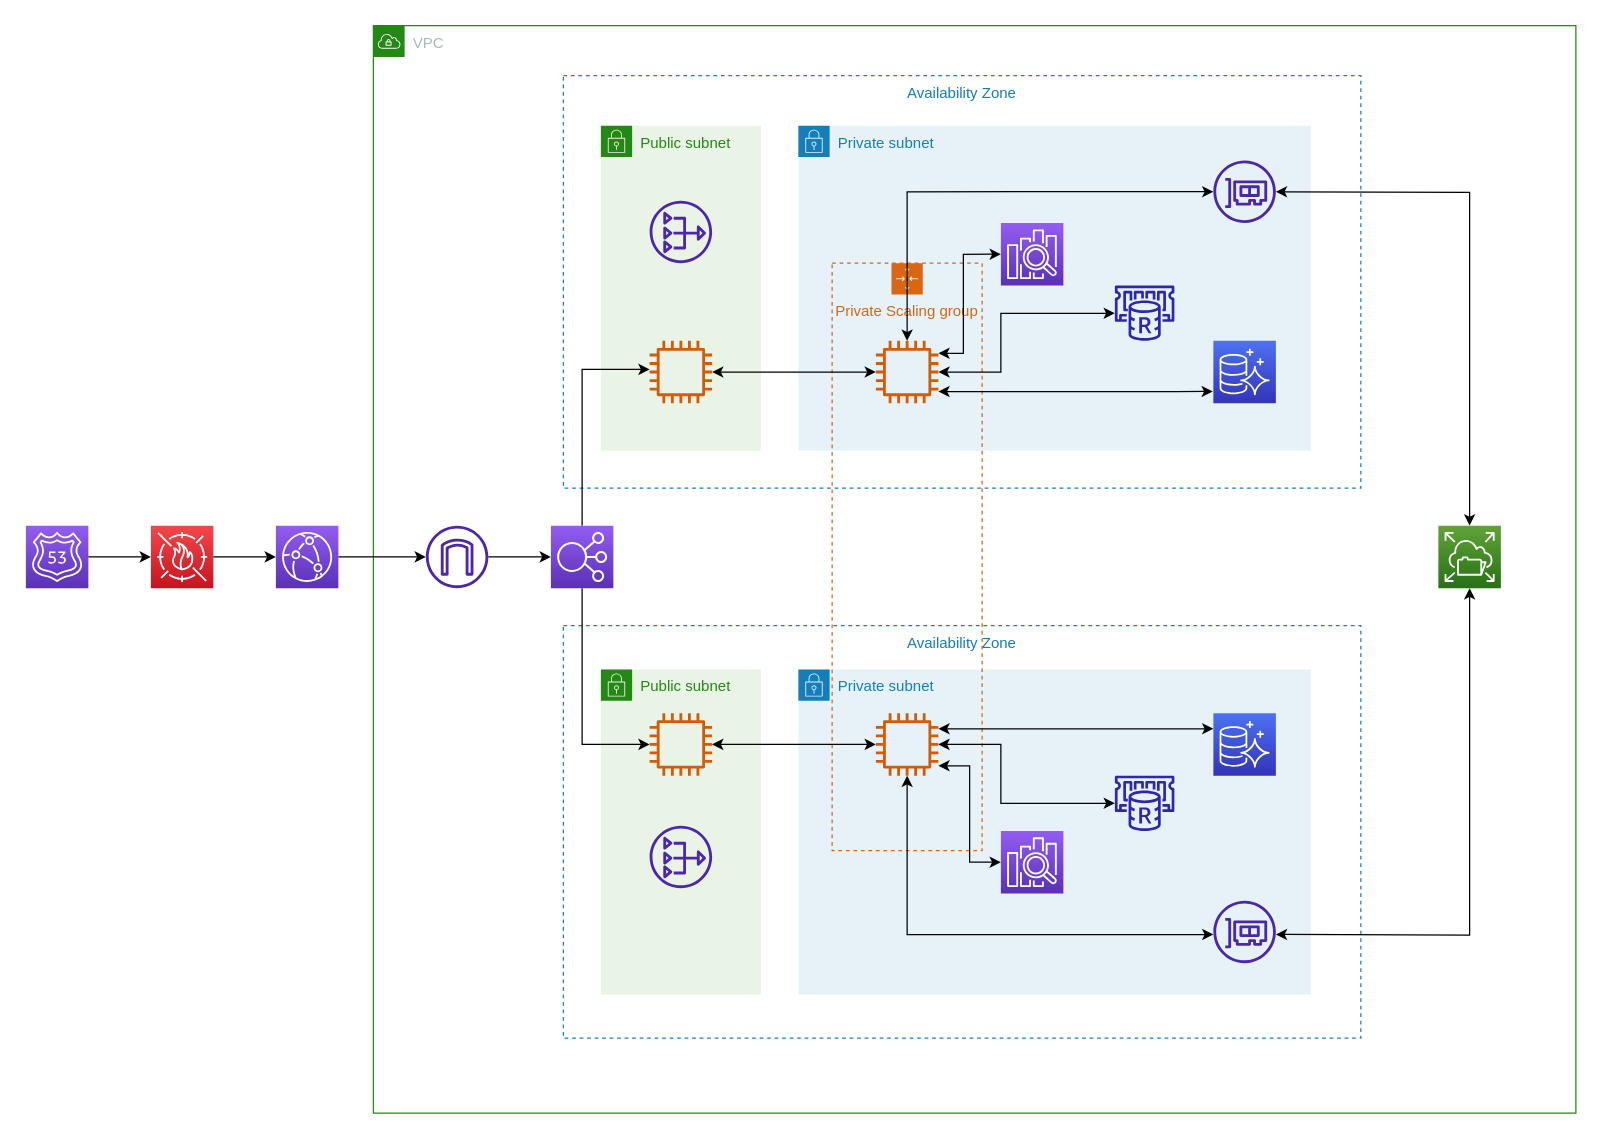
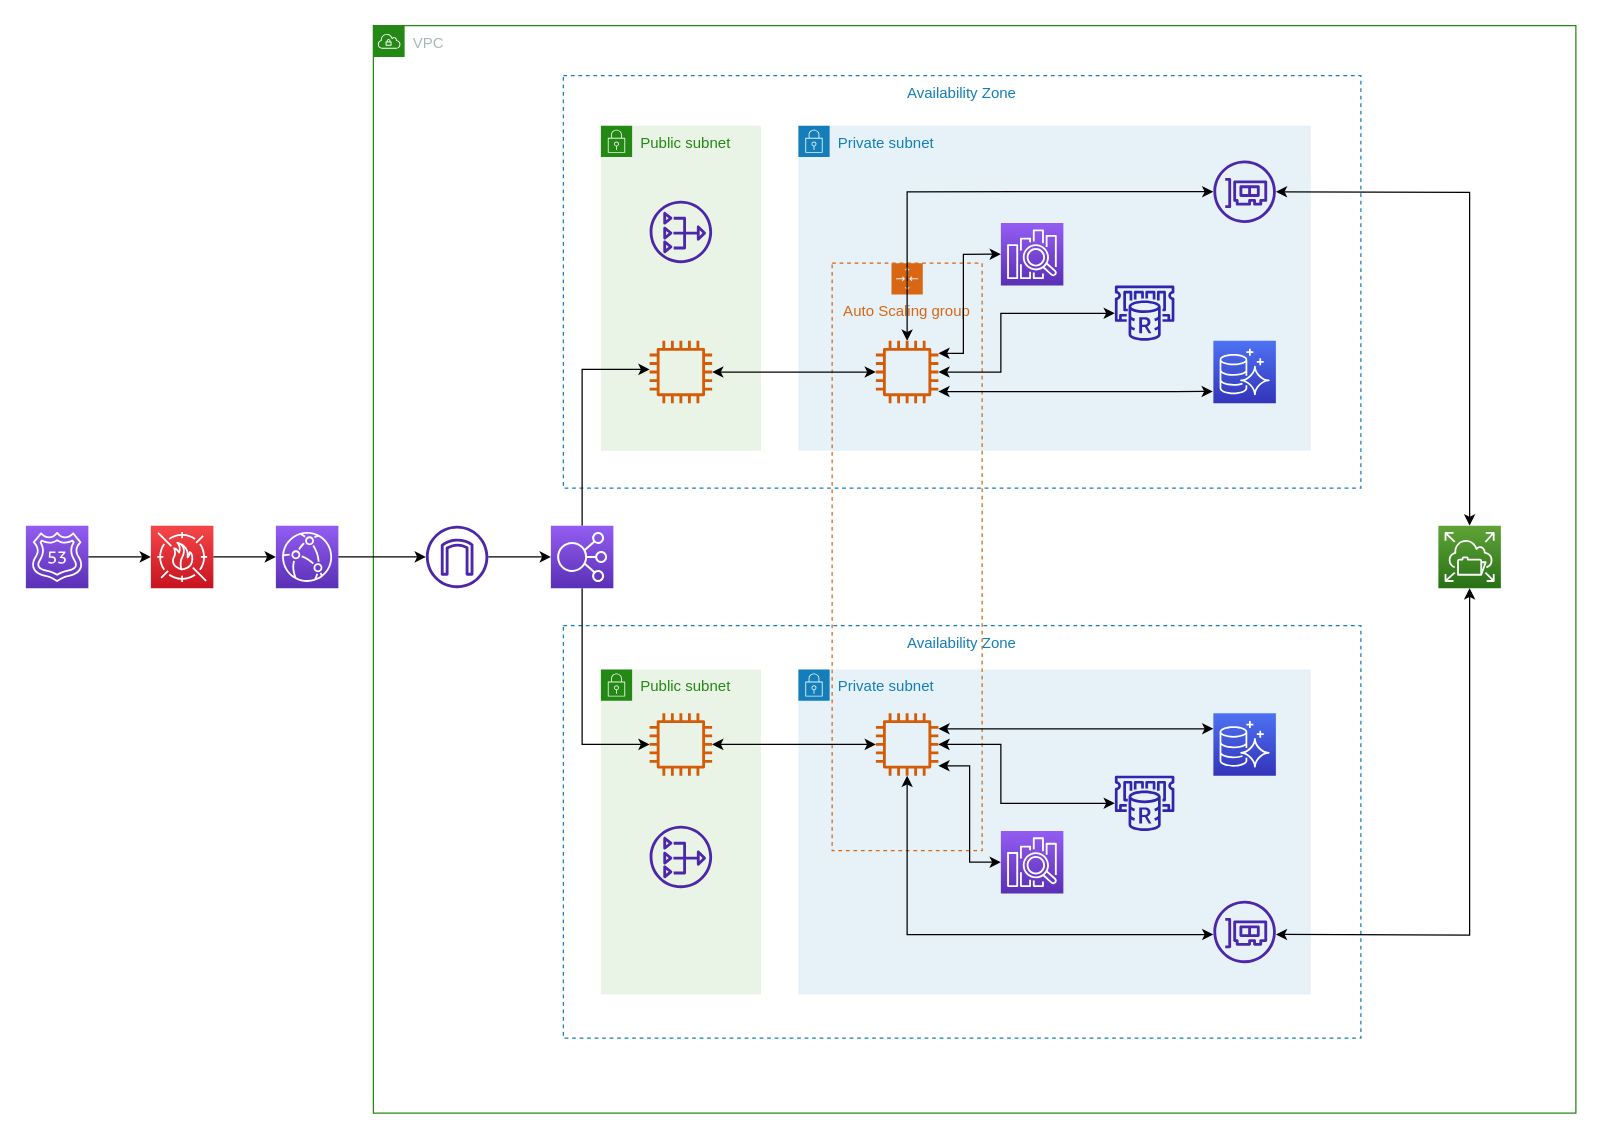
node "Private Scaling group": label "Private Scaling group" -> "Auto Scaling group"
